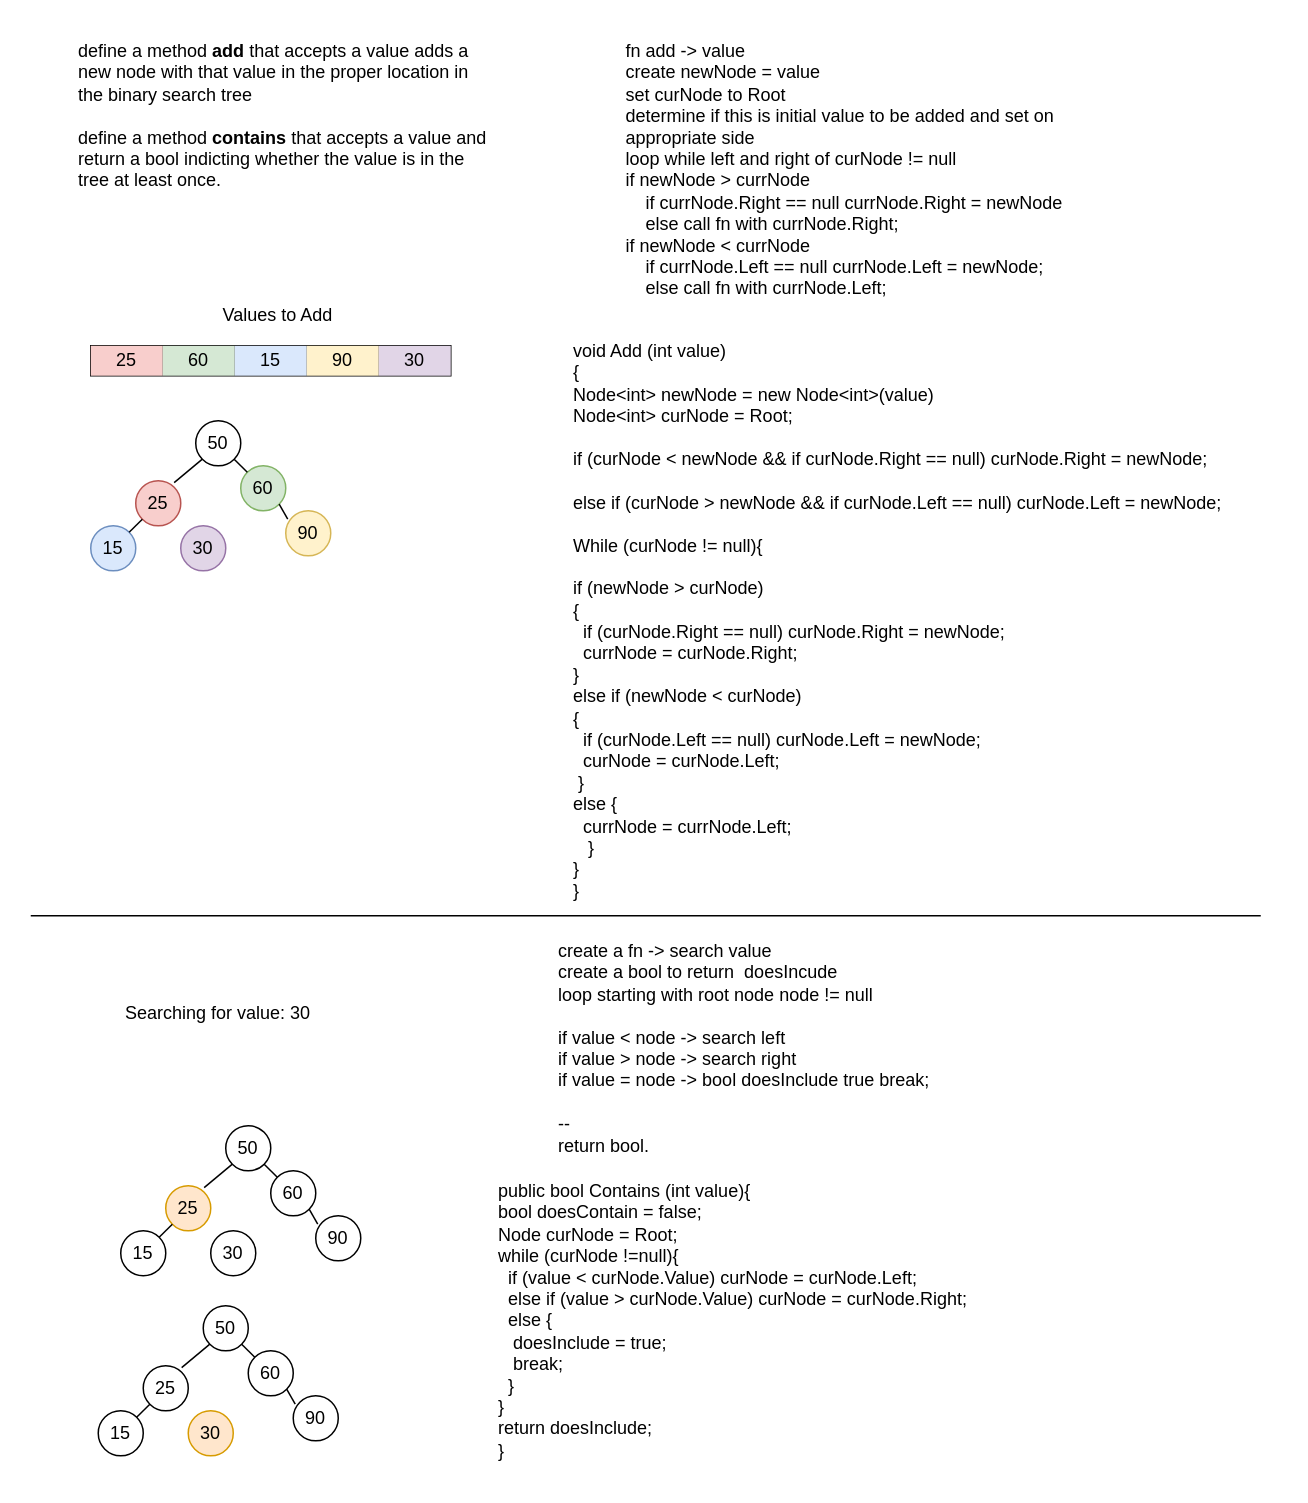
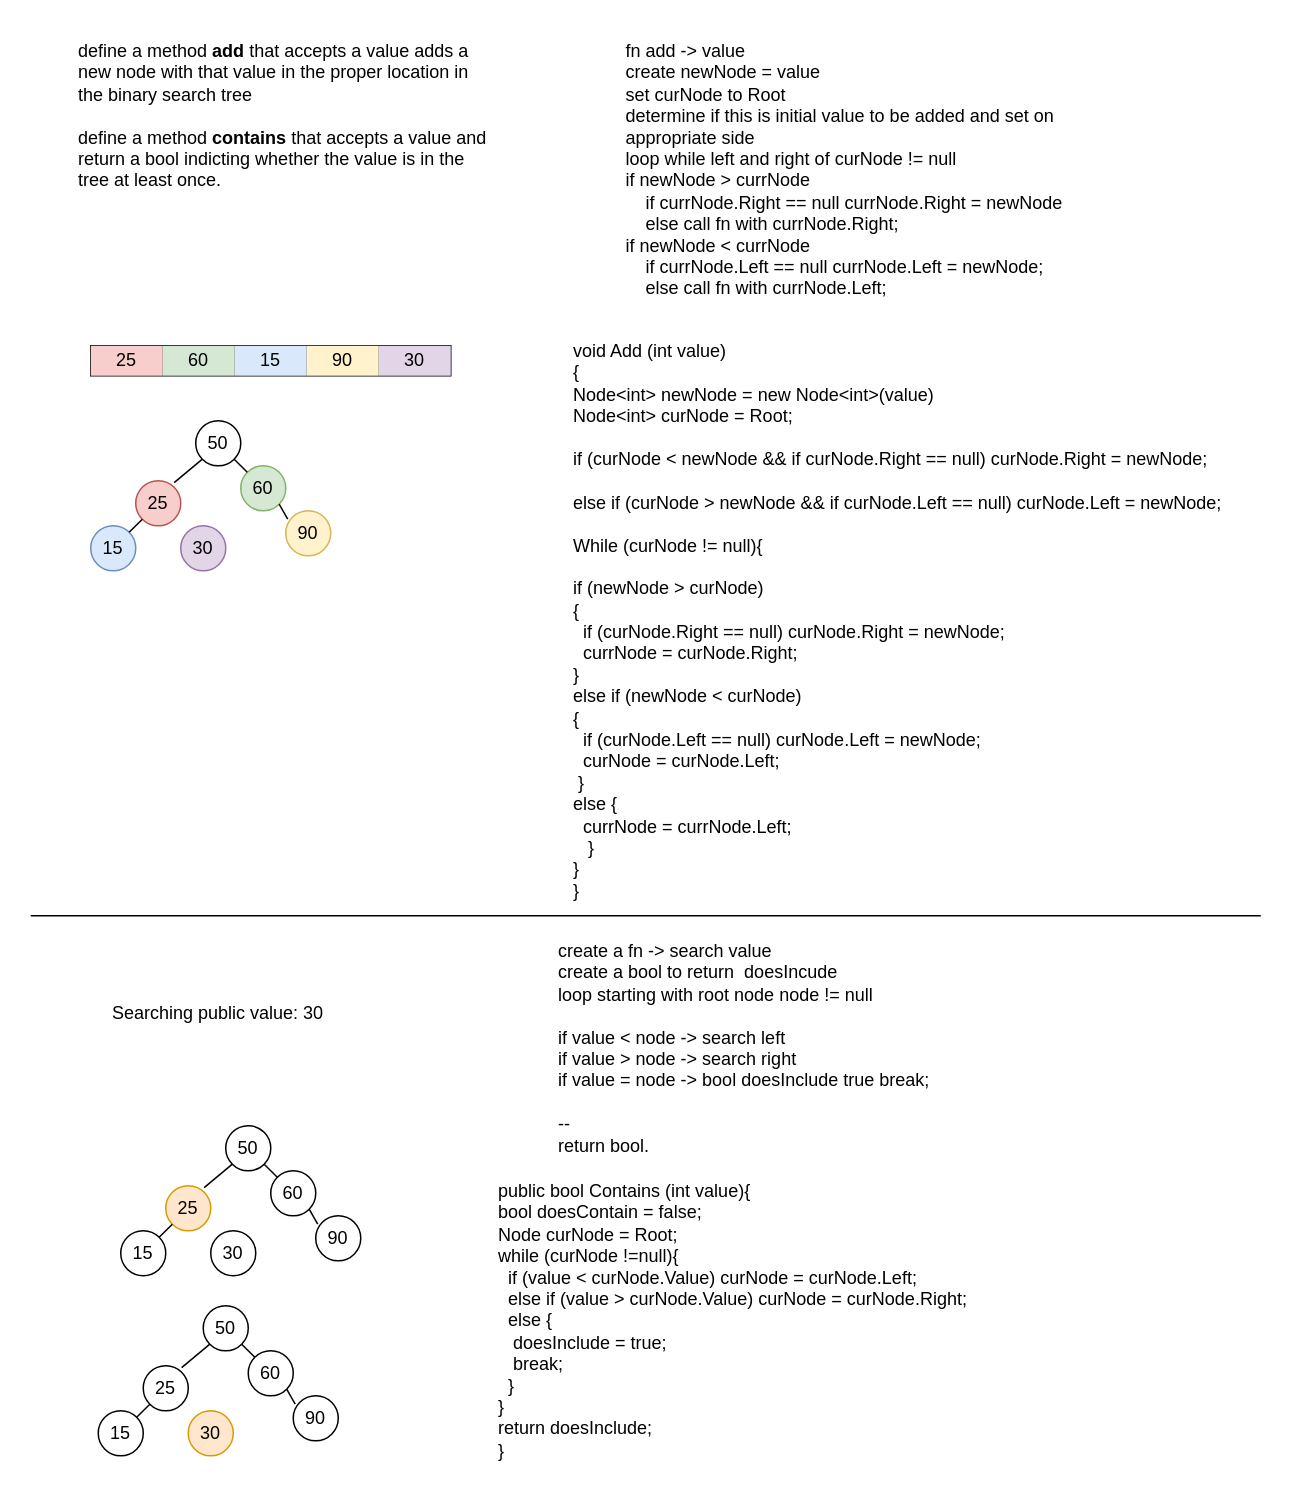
node "Values to Add": removed
node "Searching for value: 30": label "Searching for value: 30" -> "Searching public value: 30"
